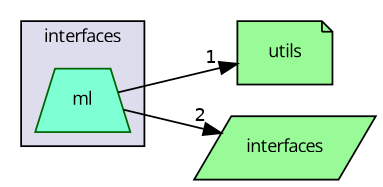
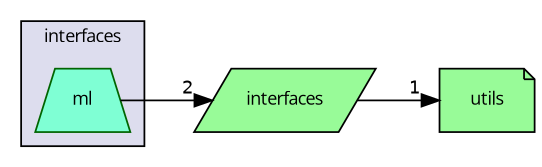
edge "ml" -> "utils": now "interfaces" -> "utils"
